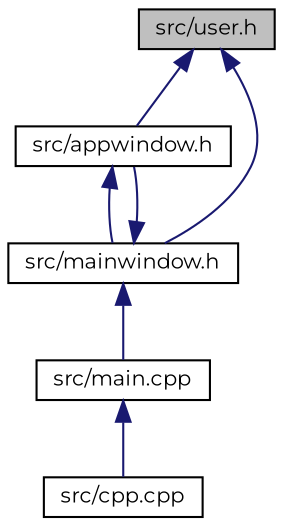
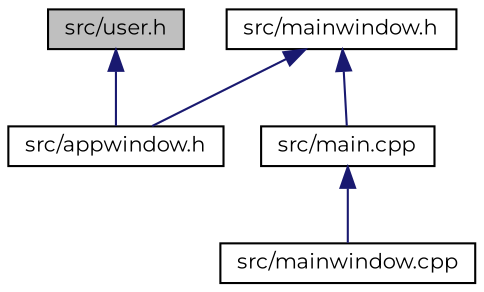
edge "src/mainwindow.h" -> "src/user.h": removed
edge "src/mainwindow.h" -> "src/appwindow.h": removed
node "src/cpp.cpp": label "src/cpp.cpp" -> "src/mainwindow.cpp"
